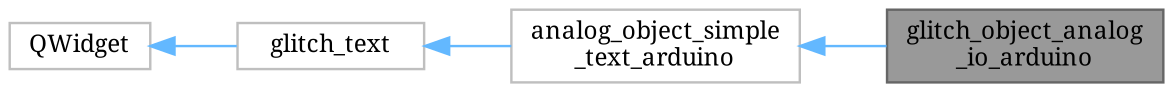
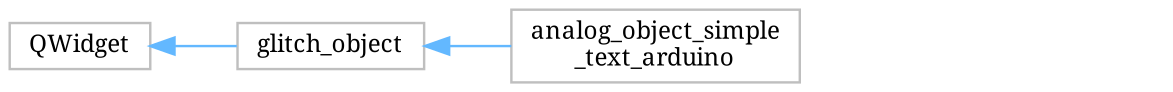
node "glitch_text": label "glitch_text" -> "glitch_object"
node "glitch_object_analog _io_arduino": removed
